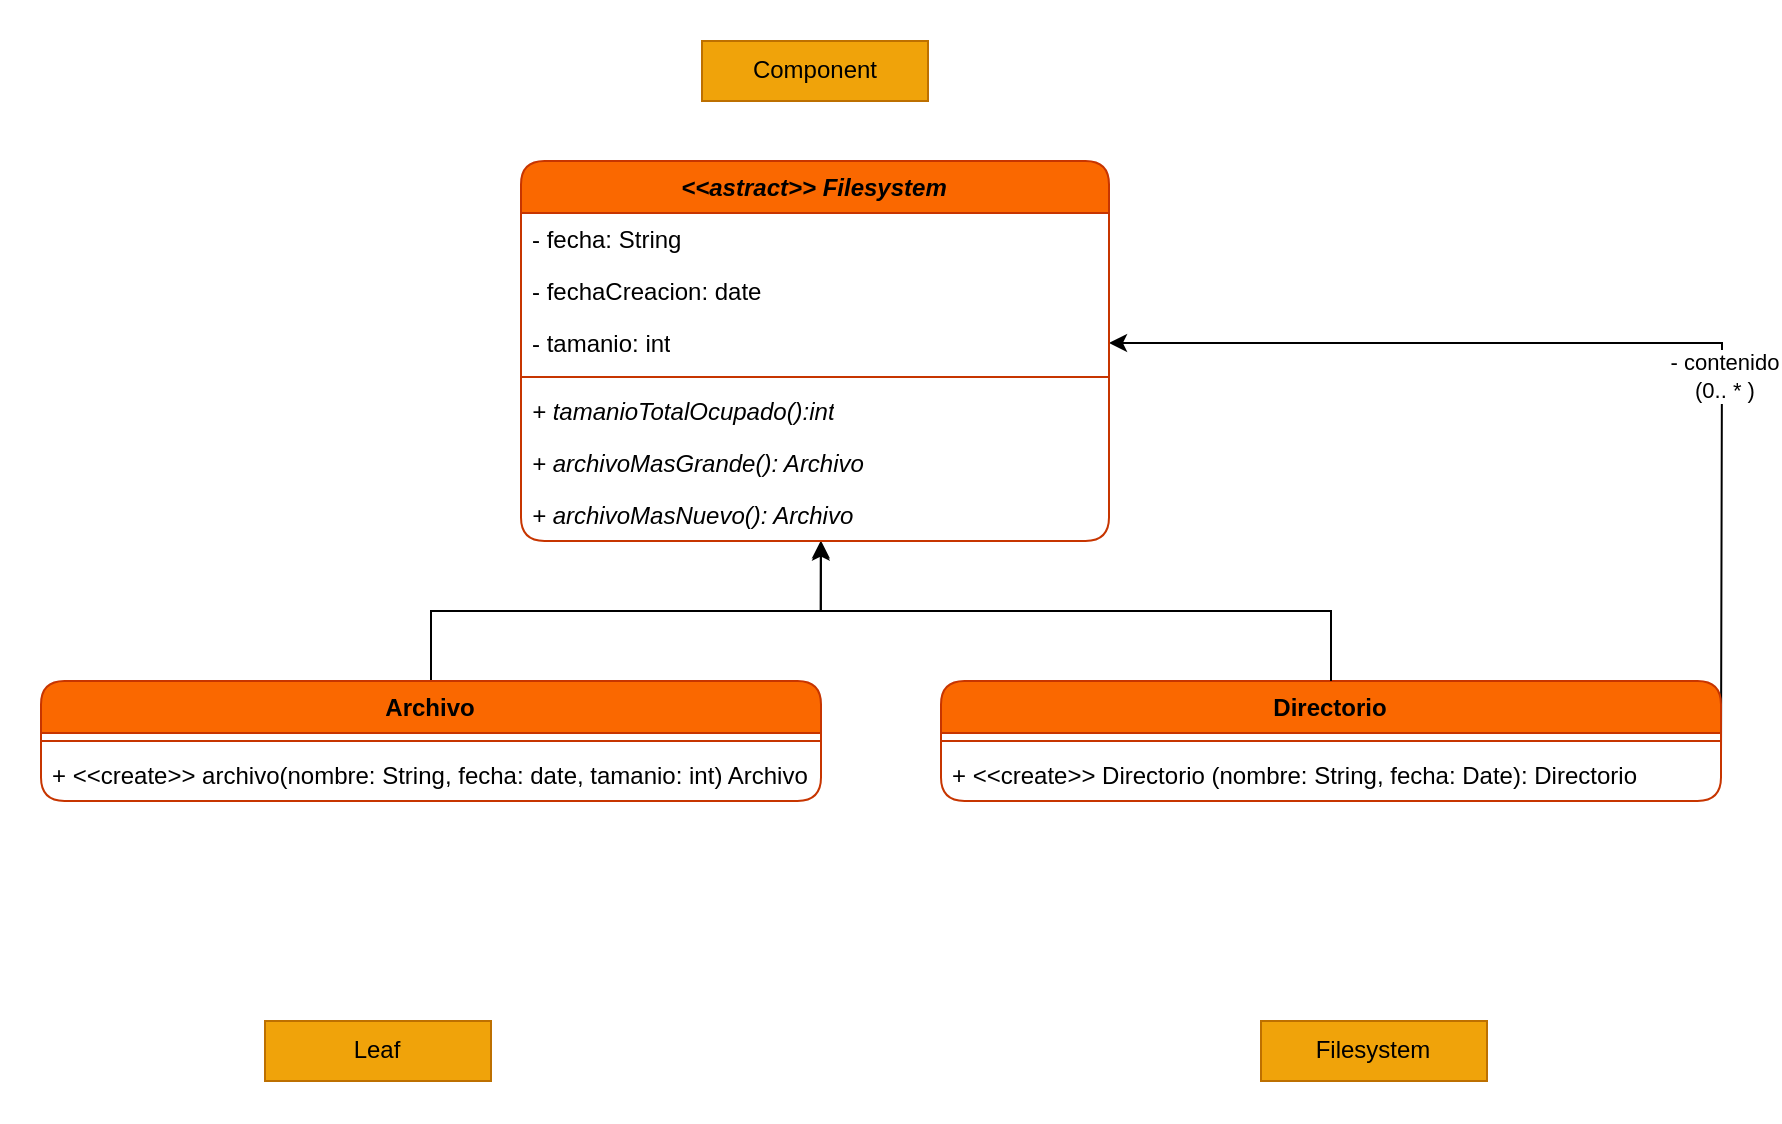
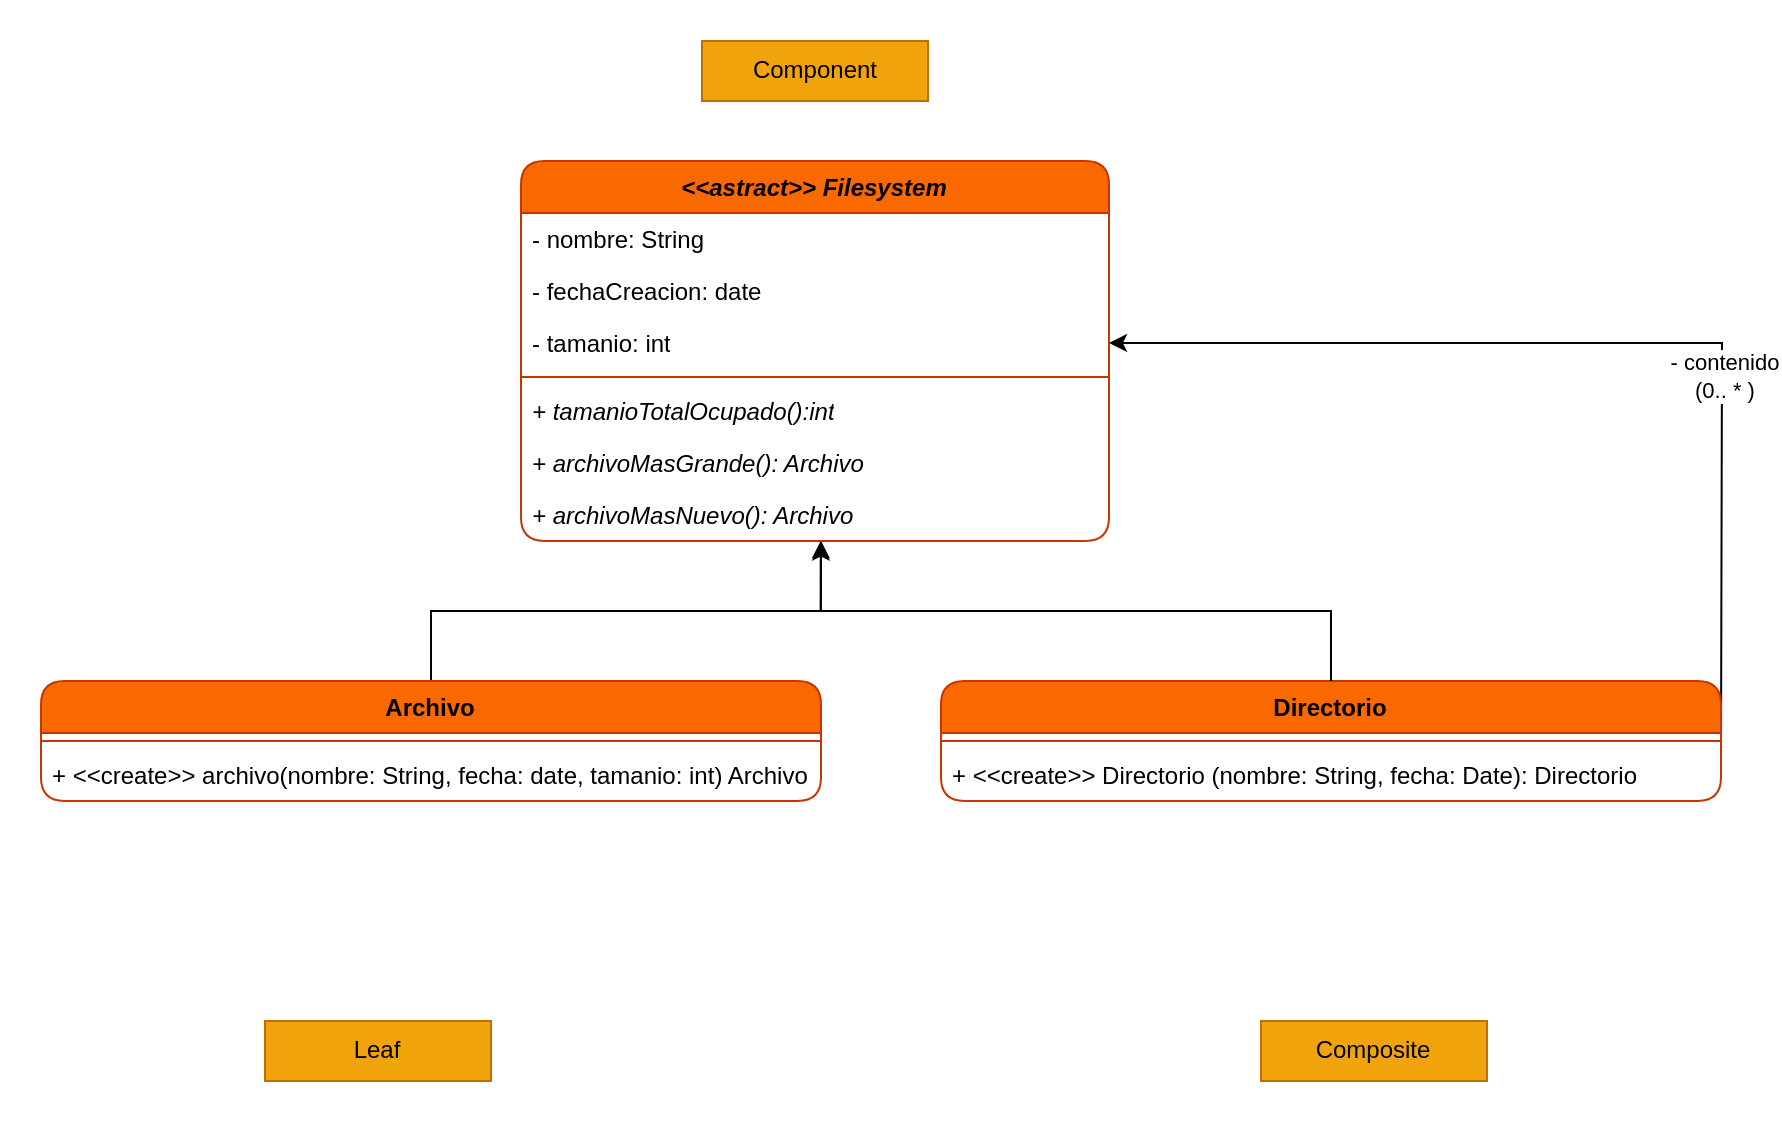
node "- fecha: String": label "- fecha: String" -> "- nombre: String"
node "Filesystem": label "Filesystem" -> "Composite"
